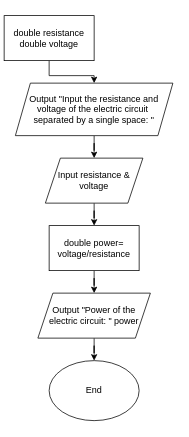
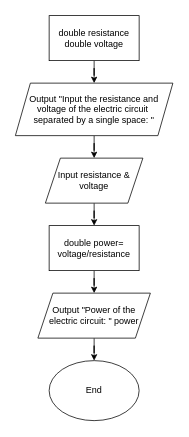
node "double resistance double voltage": moved (49, 38) -> (94, 38)
